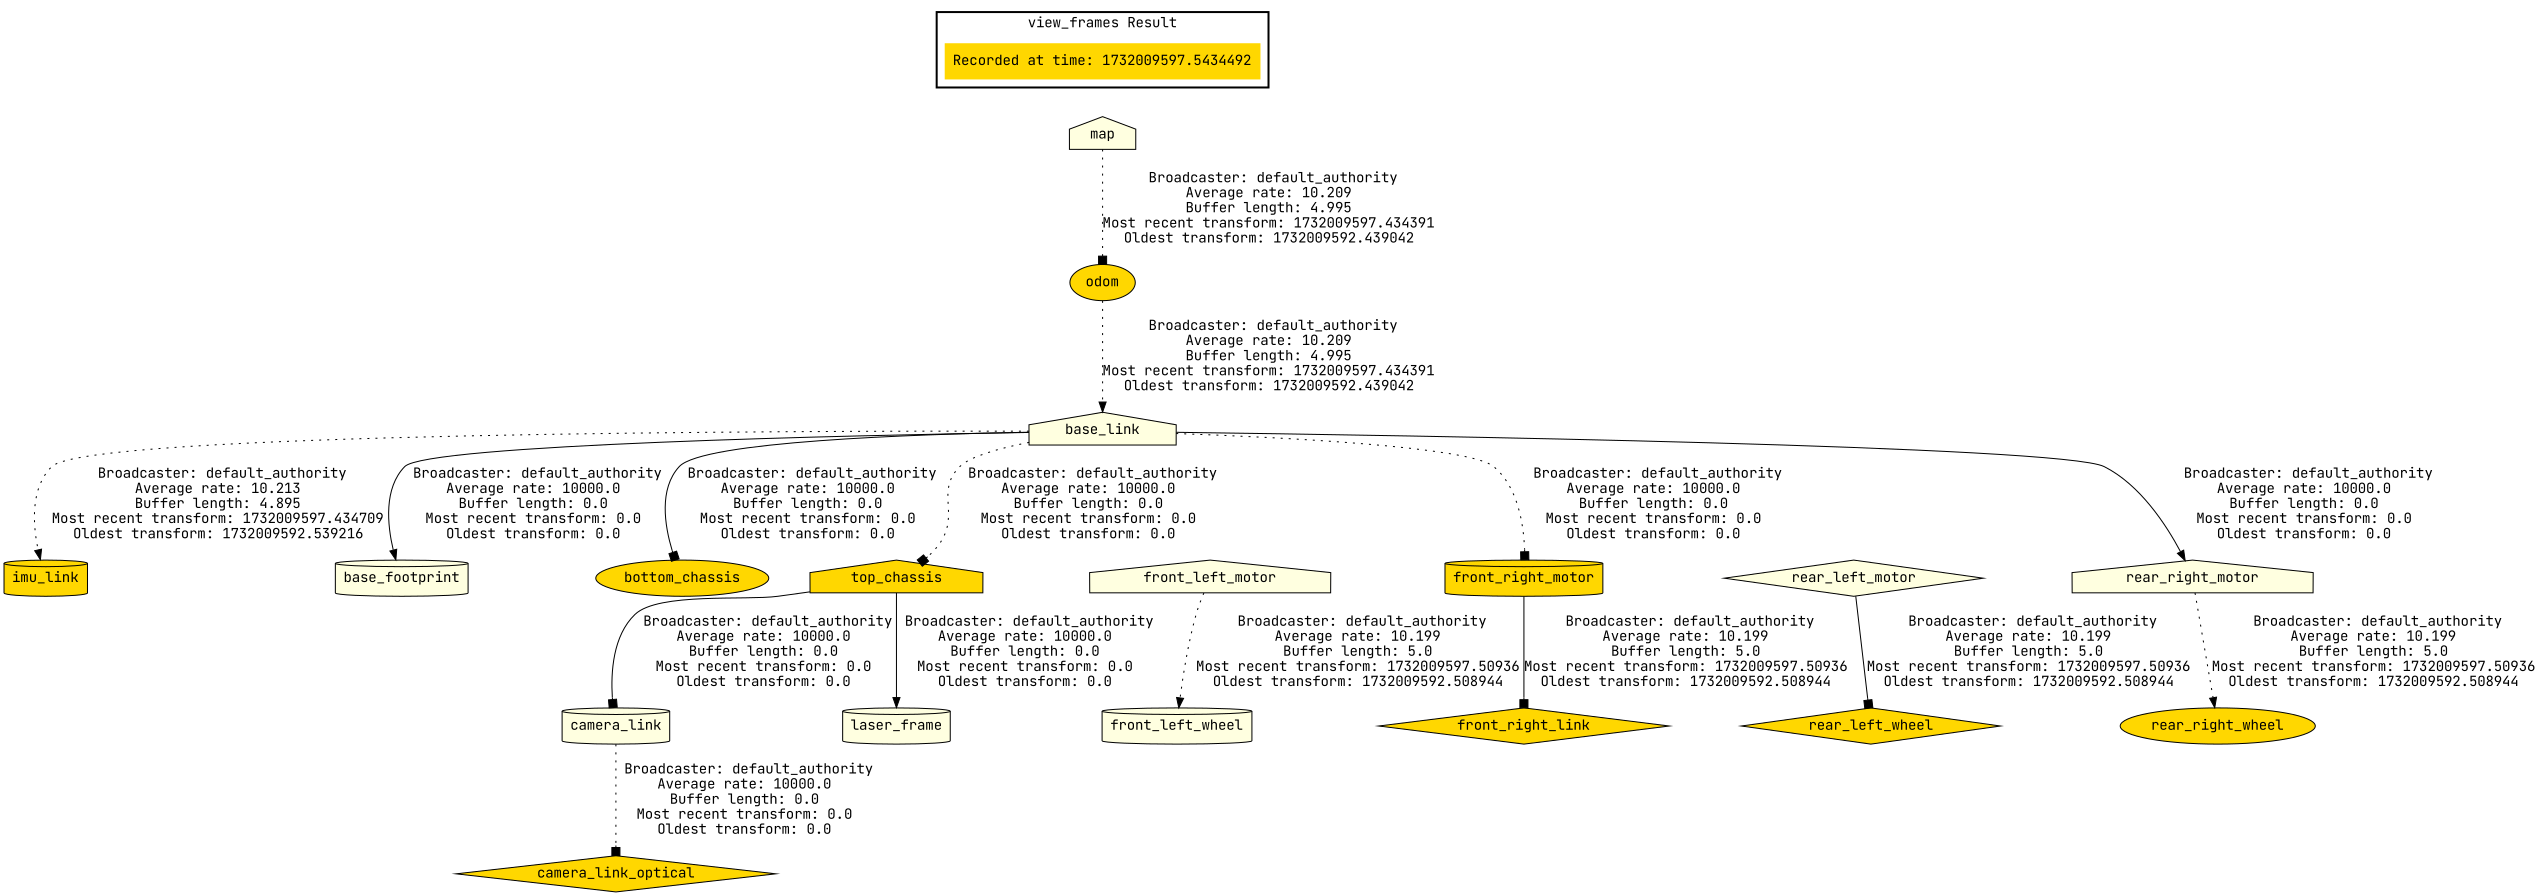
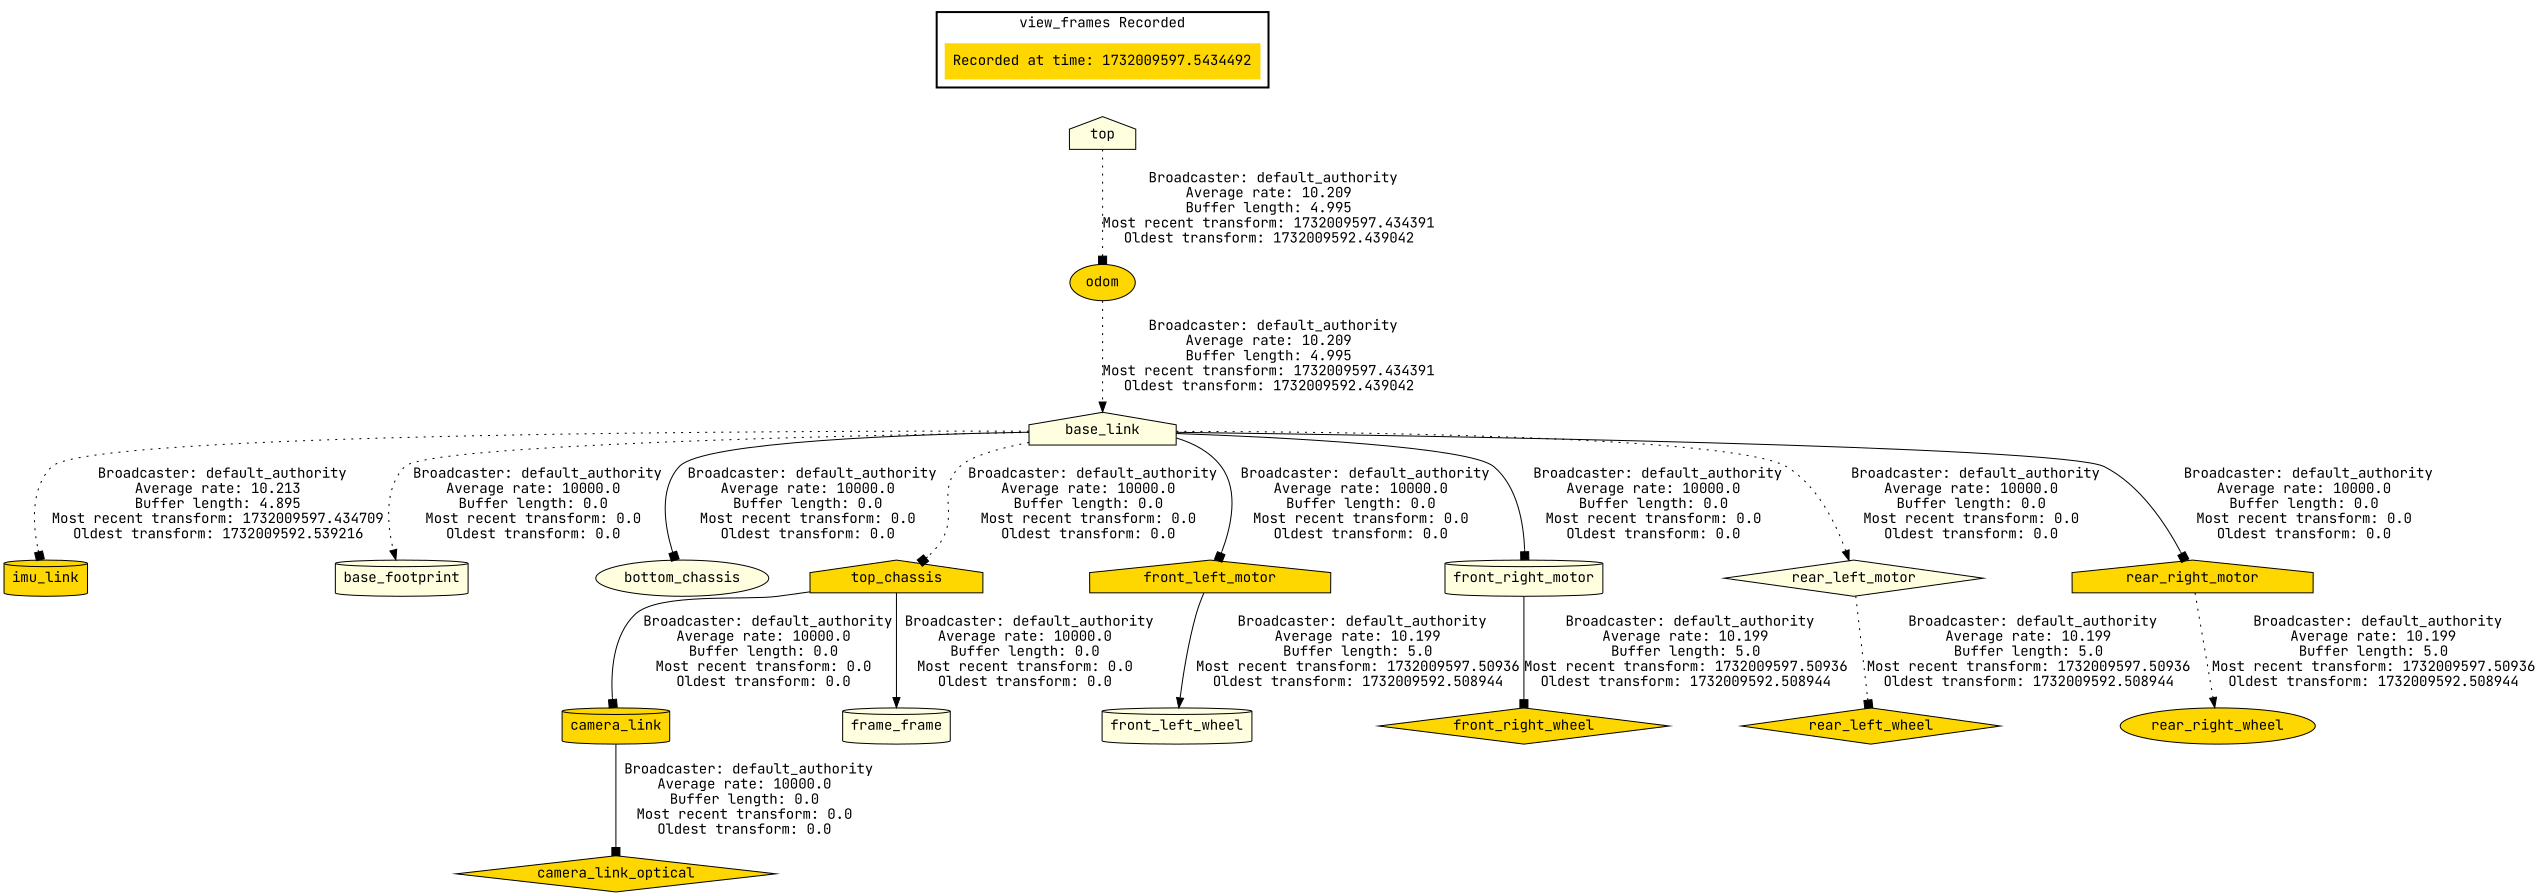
cluster "view_frames Result": label "view_frames Result" -> "view_frames Recorded"
node "map": label "map" -> "top"
edge "base_link" -> "imu_link": arrowhead normal -> box
edge "base_link" -> "base_footprint": style solid -> dotted
edge "base_link" -> "rear_right_motor": arrowhead normal -> box
edge "base_link" -> "front_right_motor": style dotted -> solid
edge "base_link" -> "rear_left_motor": added, label "Broadcaster: default_authority Average rate: 10000.0 Buffer length: 0.0 Most recent transform: 0.0 Oldest transform: 0.0"
edge "base_link" -> "front_left_motor": added, label "Broadcaster: default_authority Average rate: 10000.0 Buffer length: 0.0 Most recent transform: 0.0 Oldest transform: 0.0"
node "bottom_chassis": fillcolor gold -> lightyellow
node "front_left_motor": fillcolor lightyellow -> gold
node "front_right_motor": fillcolor gold -> lightyellow
node "rear_right_motor": fillcolor lightyellow -> gold
edge "front_left_motor" -> "front_left_wheel": style dotted -> solid
edge "rear_left_motor" -> "rear_left_wheel": style solid -> dotted
node "camera_link": fillcolor lightyellow -> gold
node "laser_frame": label "laser_frame" -> "frame_frame"
node "front_right_link": label "front_right_link" -> "front_right_wheel"
edge "camera_link" -> "camera_link_optical": style dotted -> solid
